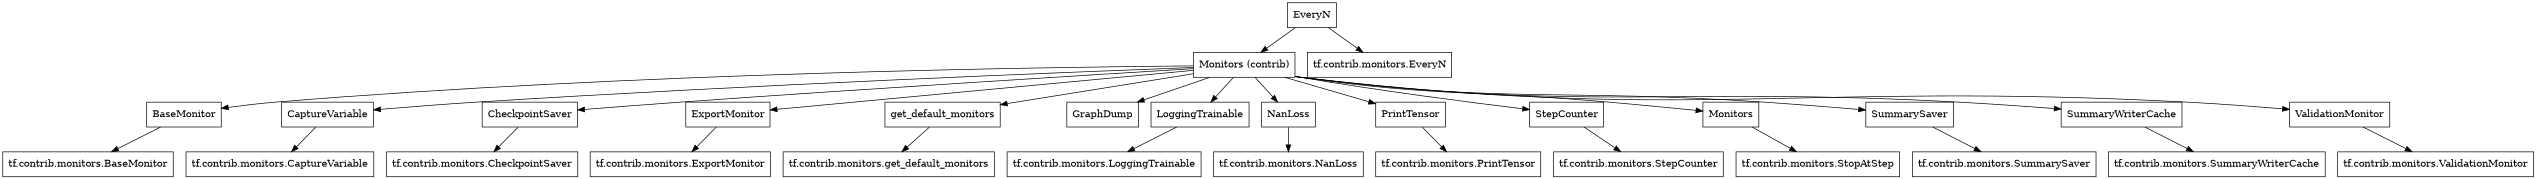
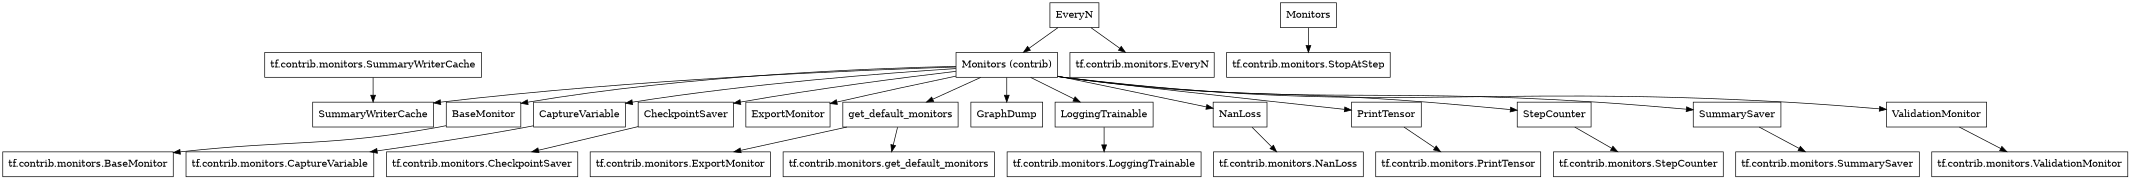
edge "Monitors (contrib)" -> "Monitors": removed
edge "ExportMonitor" -> "tf.contrib.monitors.ExportMonitor": now "get_default_monitors" -> "tf.contrib.monitors.ExportMonitor"
edge "SummaryWriterCache" -> "tf.contrib.monitors.SummaryWriterCache": reversed
